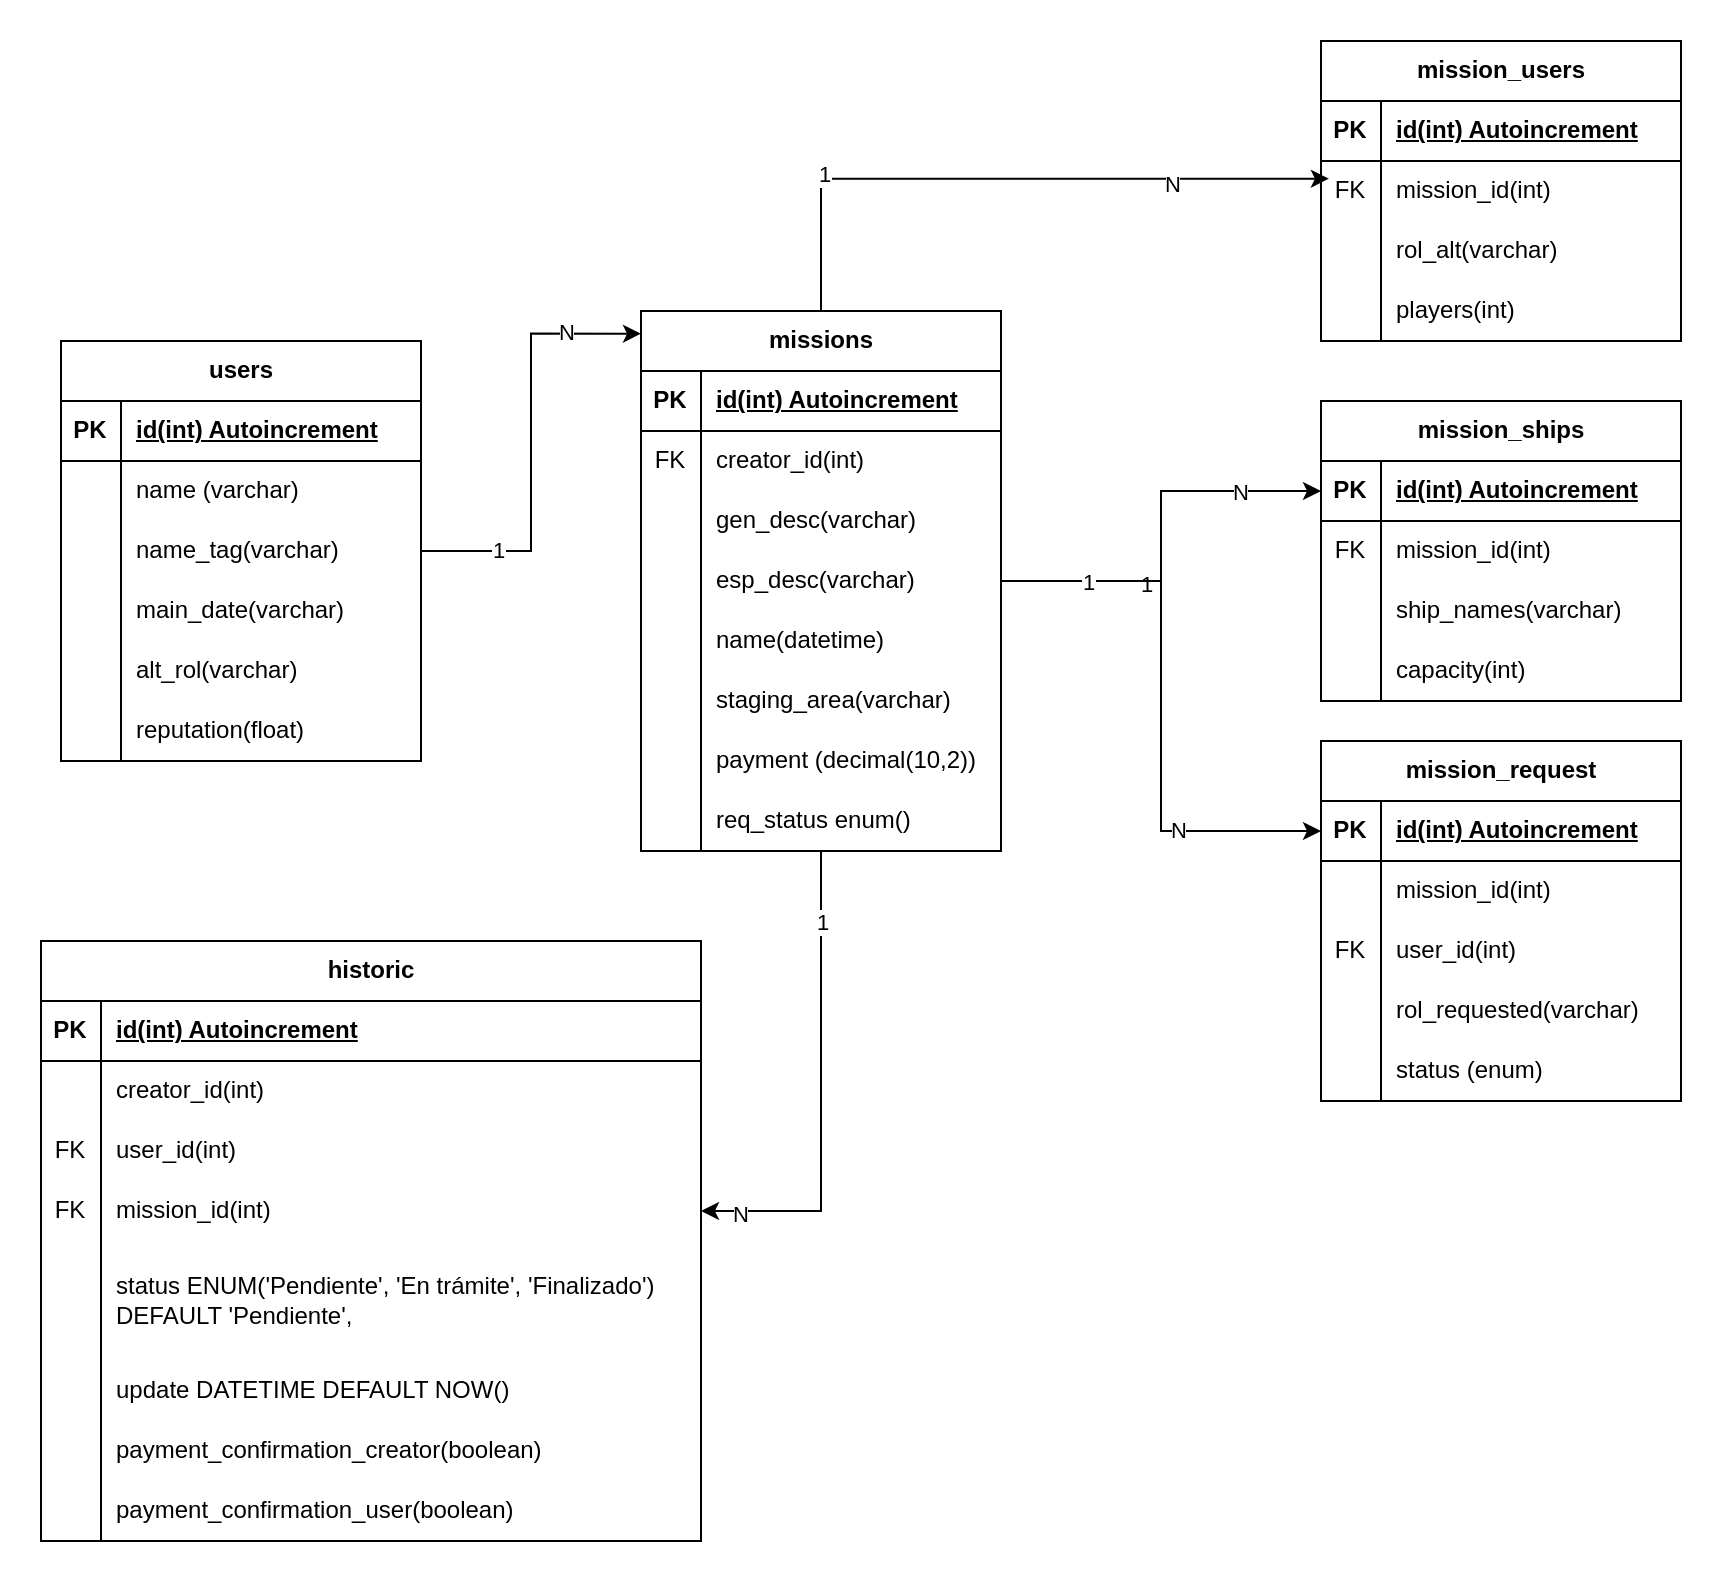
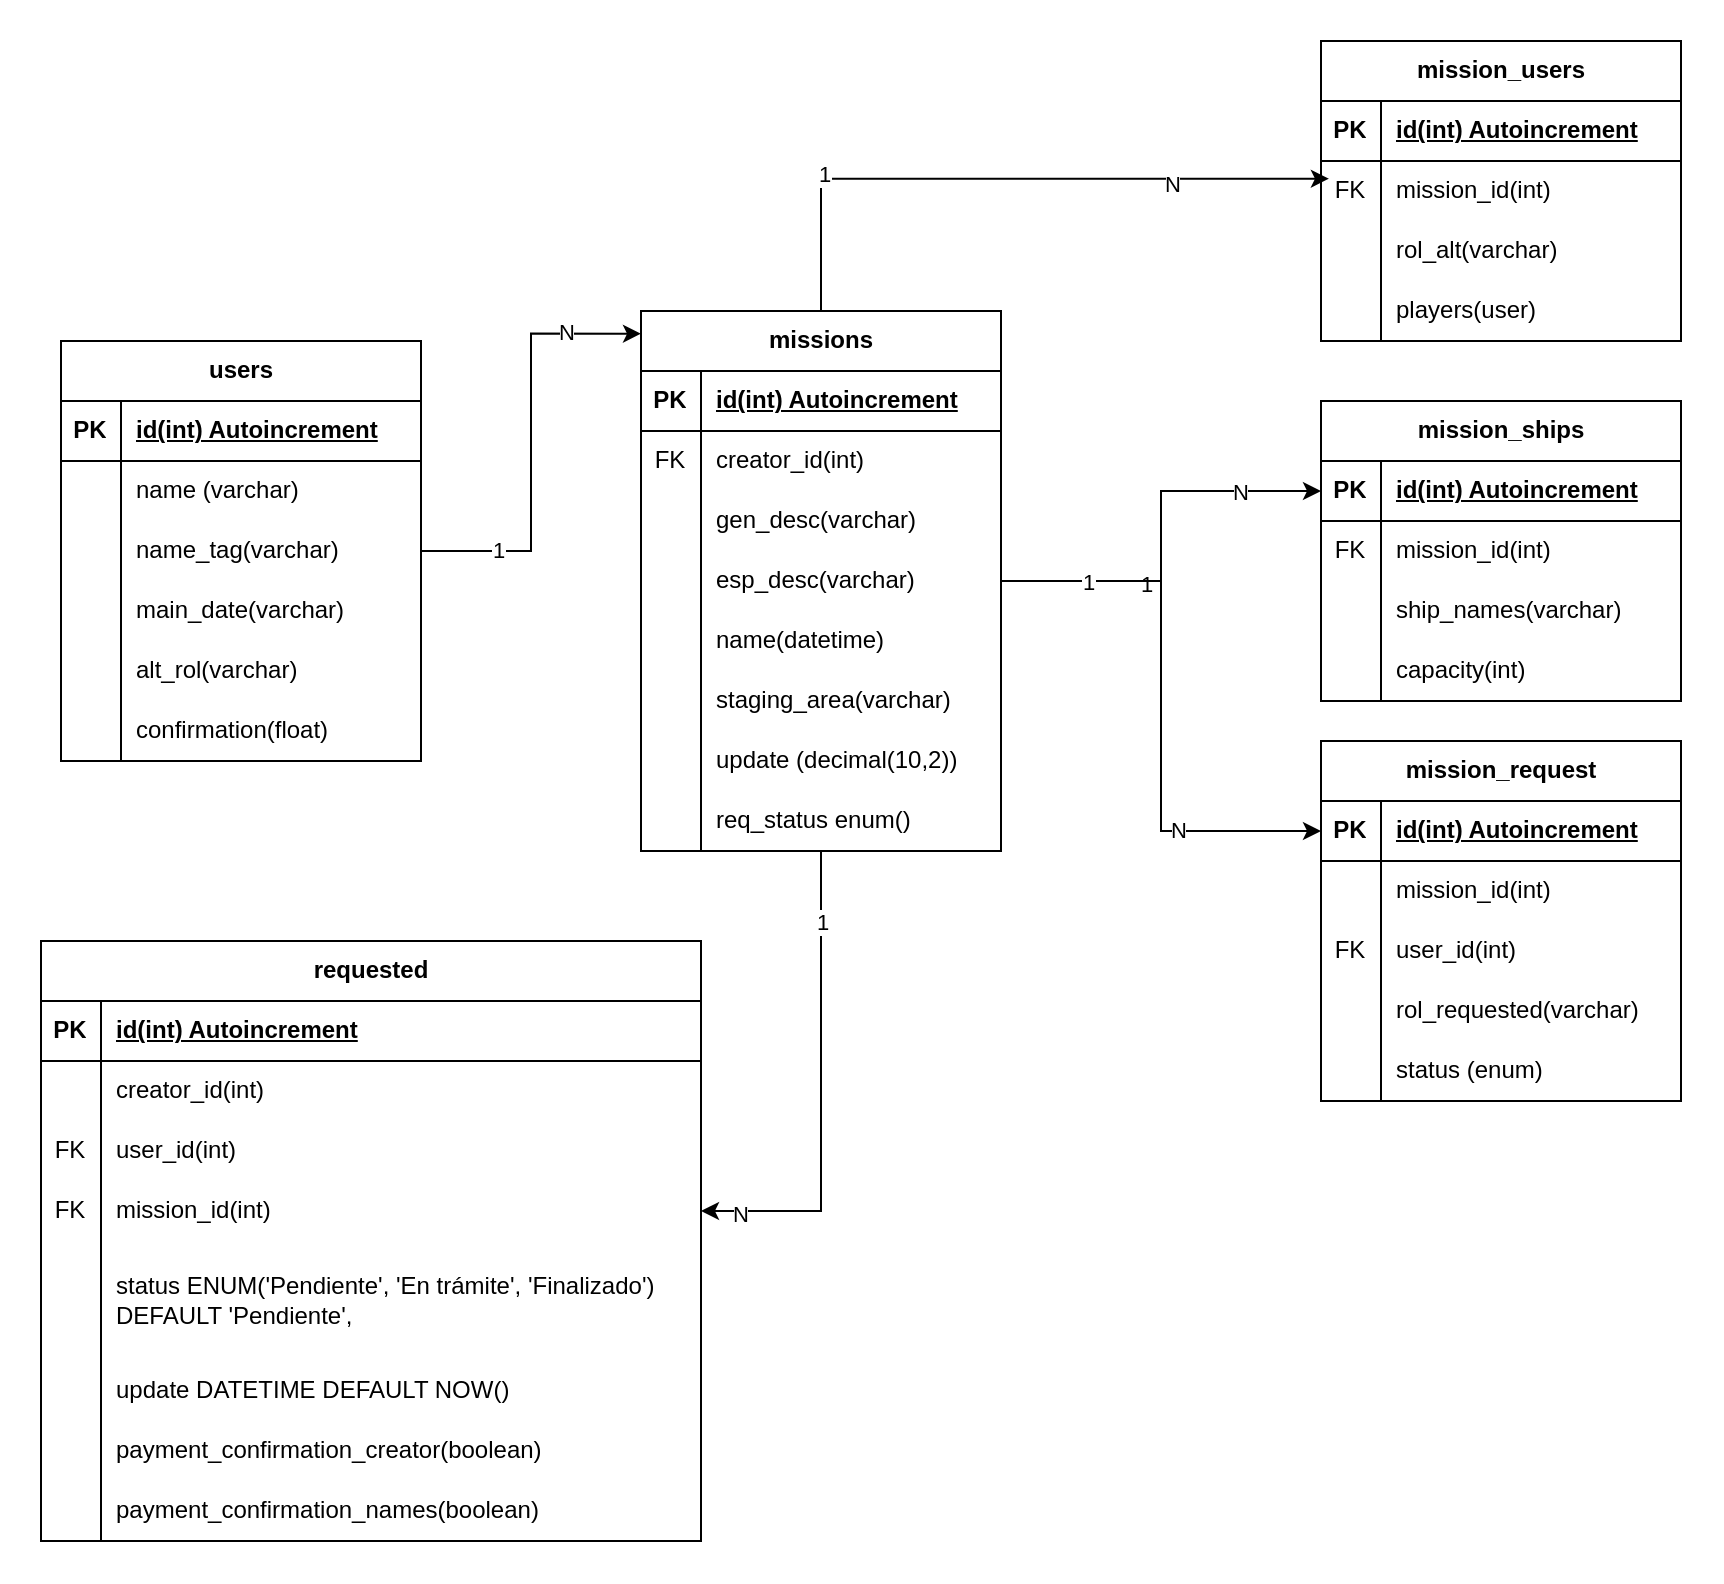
node "players(int)": label "players(int)" -> "players(user)"
node "reputation(float)": label "reputation(float)" -> "confirmation(float)"
node "payment (decimal(10,2))": label "payment (decimal(10,2))" -> "update (decimal(10,2))"
node "historic": label "historic" -> "requested"
node "payment_confirmation_user(boolean)": label "payment_confirmation_user(boolean)" -> "payment_confirmation_names(boolean)"
